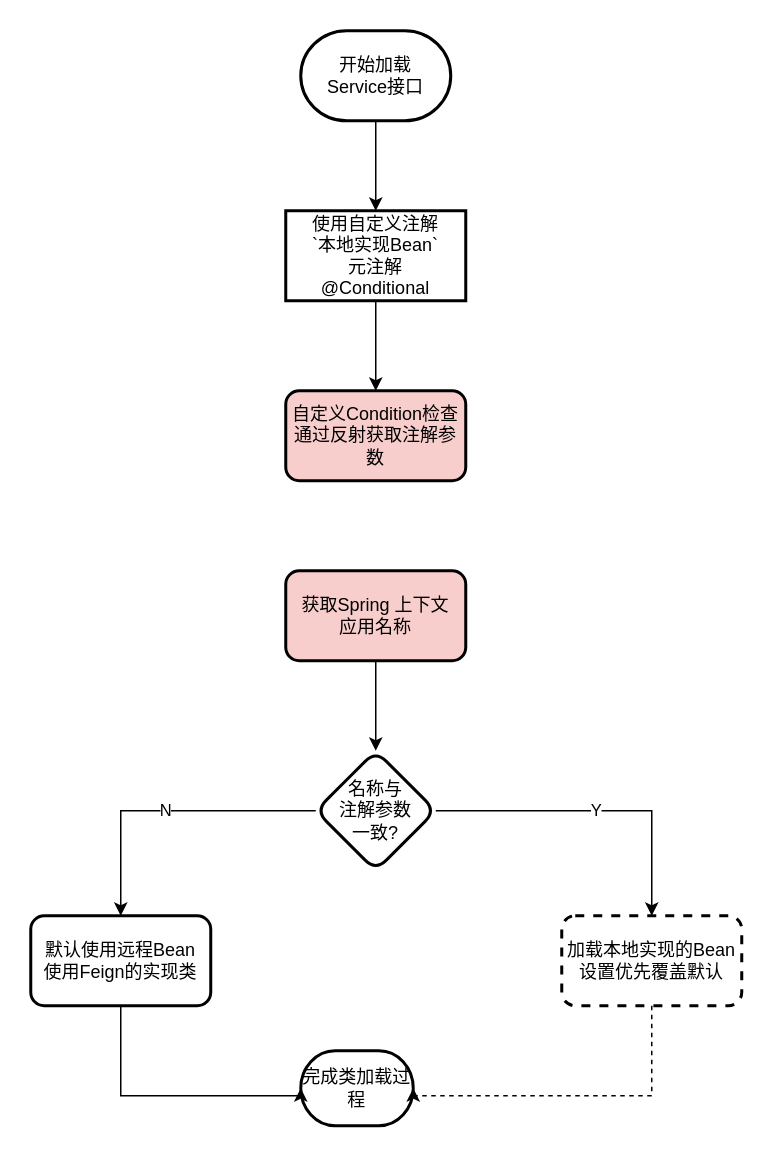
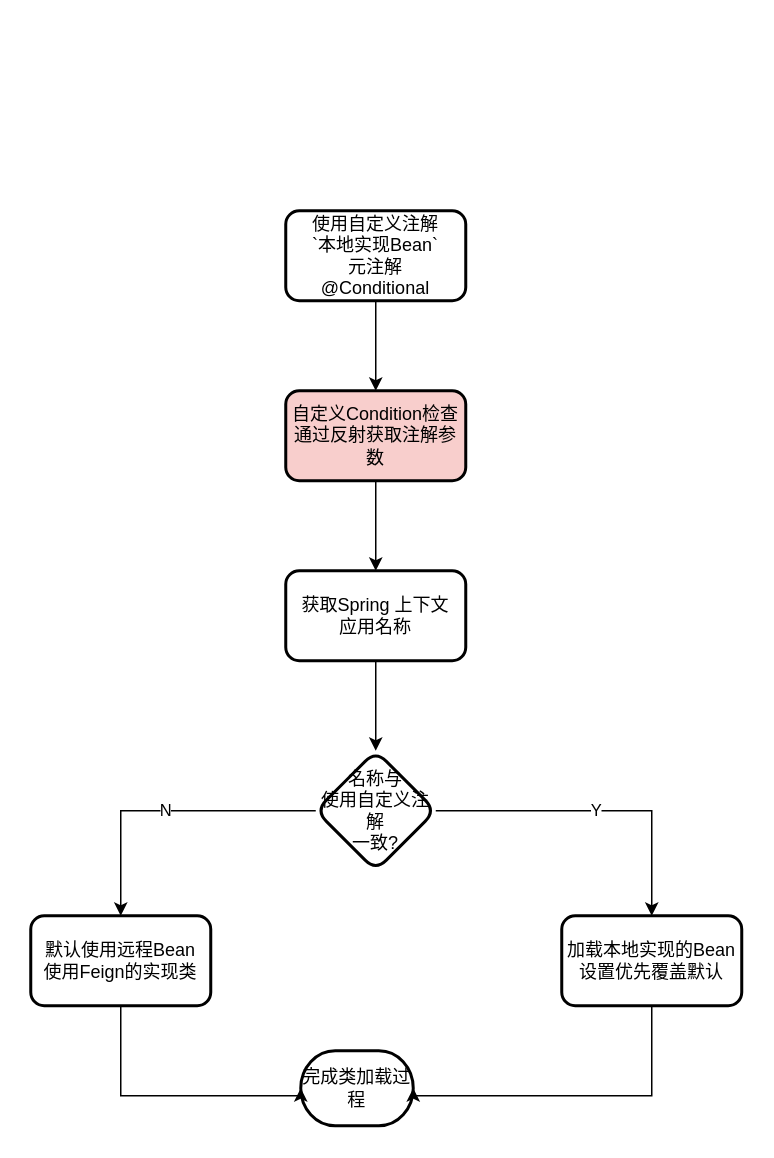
node "开始加载 Service接口": removed
edge "开始加载 Service接口" -> "使用自定义注解 `本地实现Bean` 元注解 @Conditional": removed
node "使用自定义注解 `本地实现Bean` 元注解 @Conditional": shape rectangle -> rounded rectangle
edge "自定义Condition检查 通过反射获取注解参数" -> "获取Spring 上下文 应用名称": added
node "获取Spring 上下文 应用名称": fillcolor #f8cecc -> #ffffff
node "名称与 注解参数 一致?": label "名称与 注解参数 一致?" -> "名称与 使用自定义注解 一致?"
node "加载本地实现的Bean 设置优先覆盖默认": style dashed -> solid
edge "加载本地实现的Bean 设置优先覆盖默认" -> "完成类加载过程": style dashed -> solid
